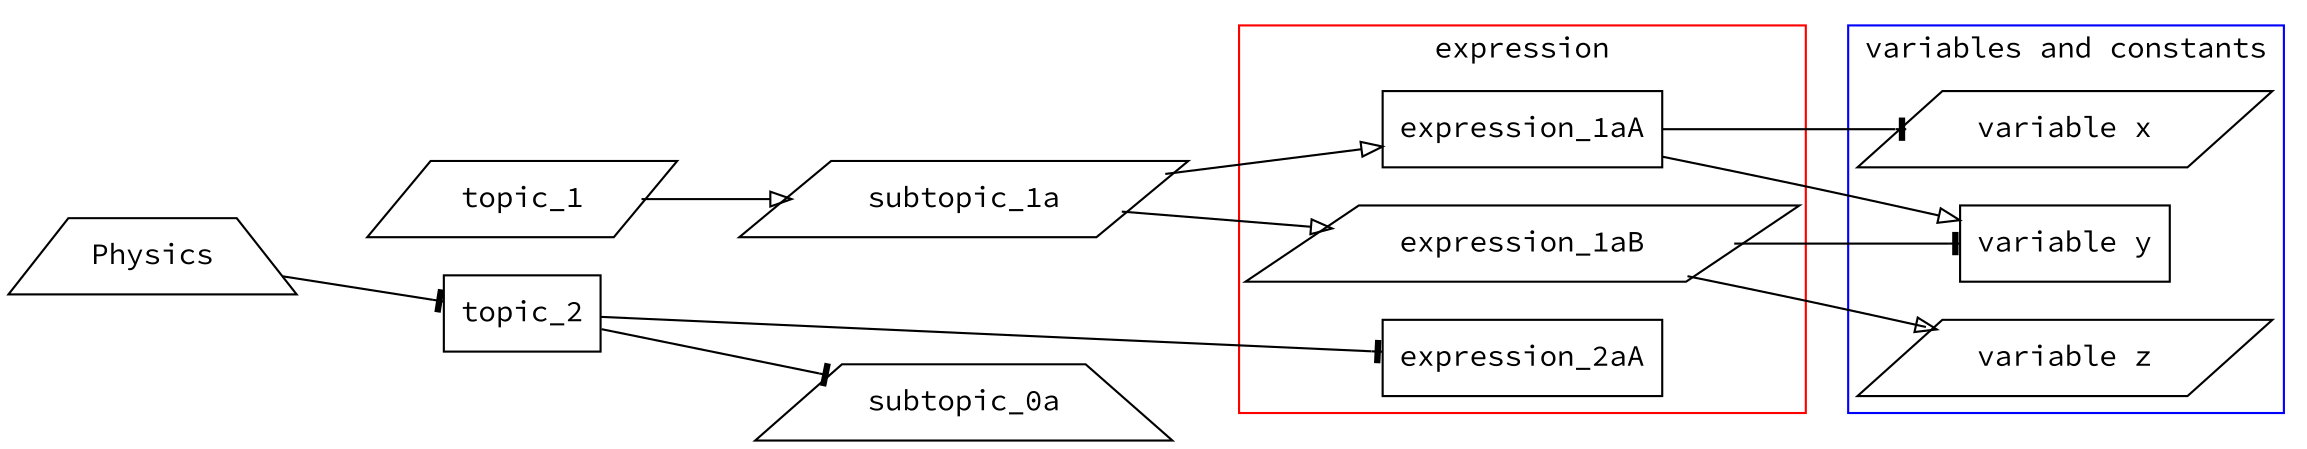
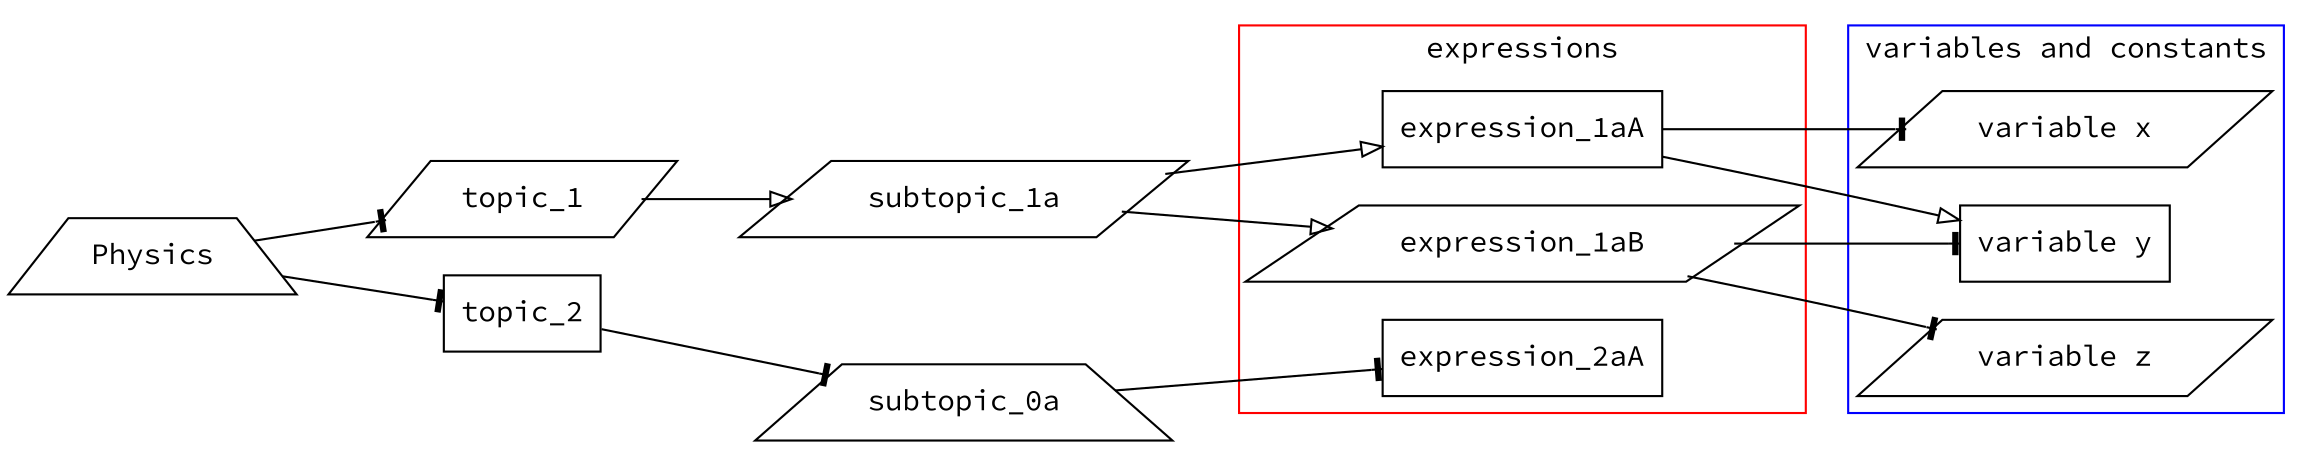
cluster "expression": label "expression" -> "expressions"
edge "Physics" -> "topic_1": added
edge "expression_1aB" -> "variable z": arrowhead onormal -> tee
edge "topic_2" -> "expression_2aA": now "subtopic_0a" -> "expression_2aA"
